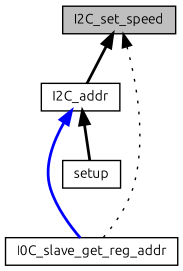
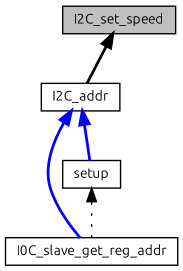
edge "setup" -> "I2C_addr": color black -> blue
edge "I0C_slave_get_reg_addr" -> "I2C_set_speed": now "I0C_slave_get_reg_addr" -> "setup"
